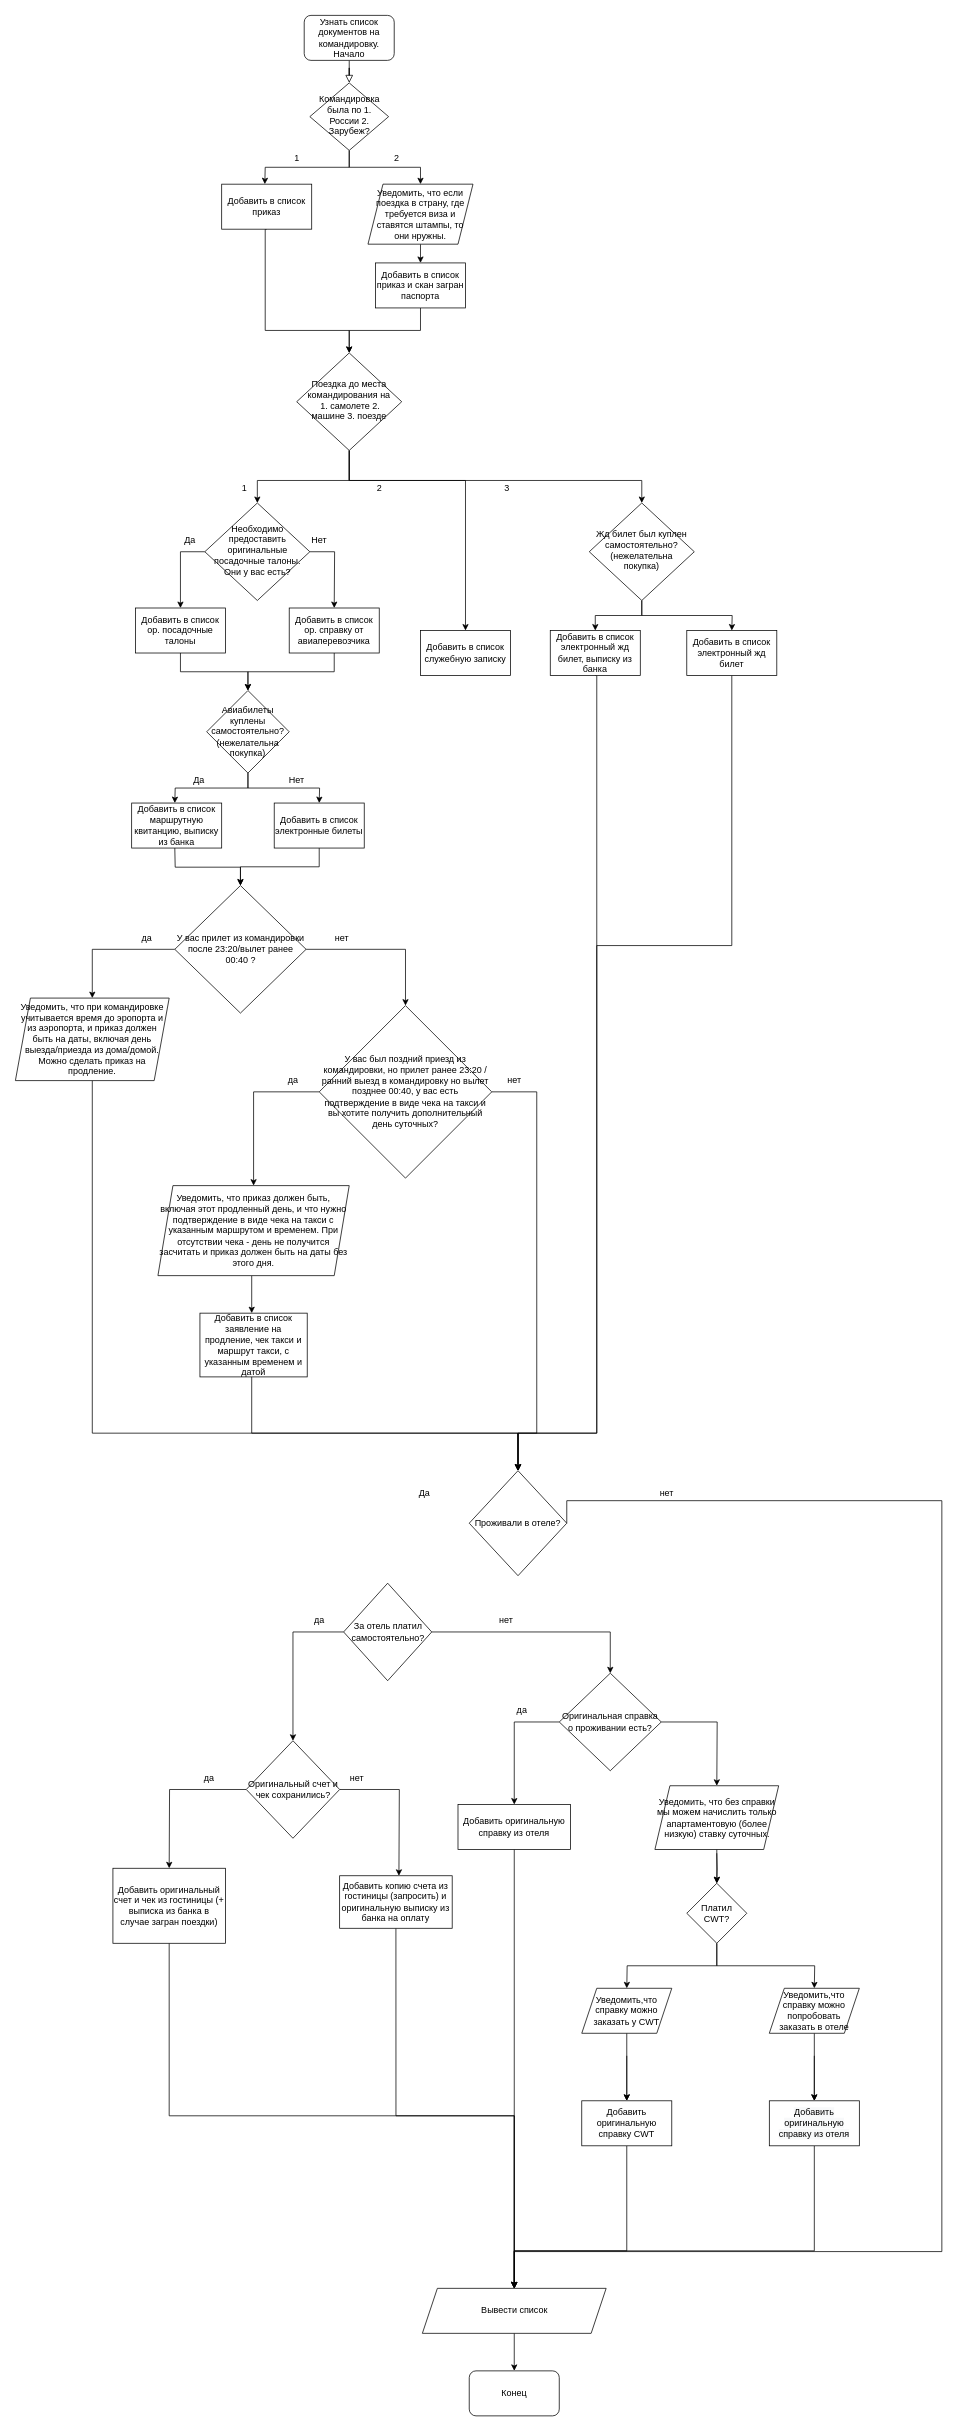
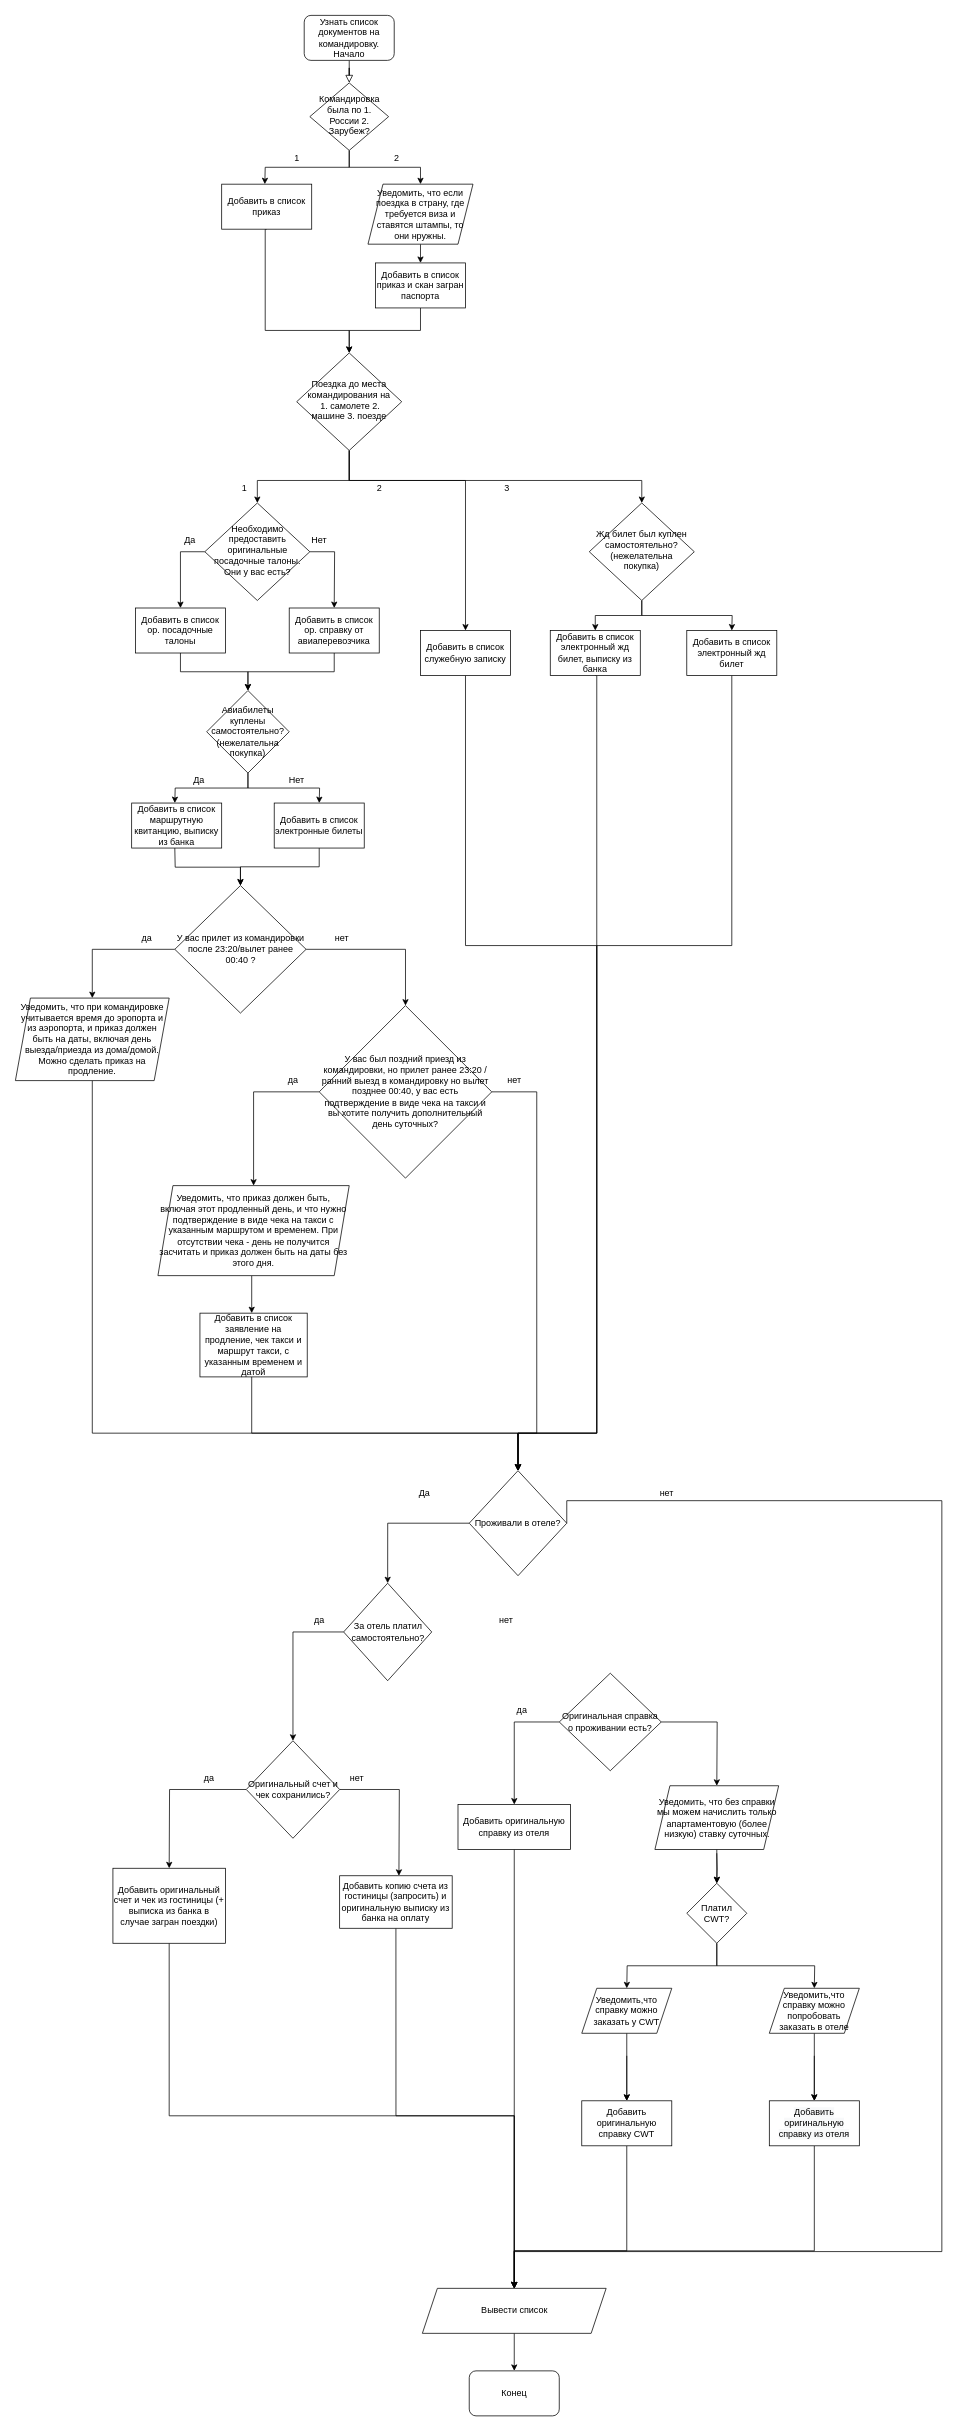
edge "Добавить в список служебную записку" -> "Проживали в отеле?": added
edge "Проживали в отеле?" -> "За отель платил самостоятельно?": added
edge "За отель платил самостоятельно?" -> "Оригинальная справка о проживании есть?": removed
